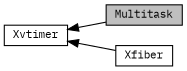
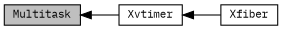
edge "Multitask" -> "Xvtimer": reversed
